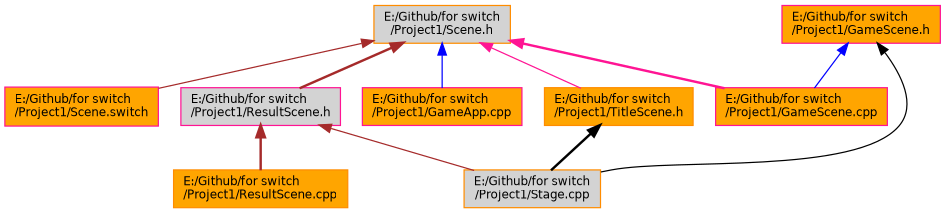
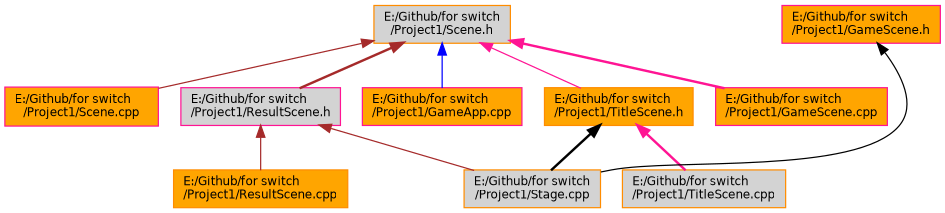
edge "E:/Github/for switch /Project1/GameScene.cpp" -> "E:/Github/for switch /Project1/GameScene.h": removed
node "E:/Github/for switch /Project1/Scene.switch": label "E:/Github/for switch /Project1/Scene.switch" -> "E:/Github/for switch /Project1/Scene.cpp"
edge "E:/Github/for switch /Project1/ResultScene.cpp" -> "E:/Github/for switch /Project1/ResultScene.h": style bold -> solid
node "E:/Github/for switch /Project1/TitleScene.cpp": added
